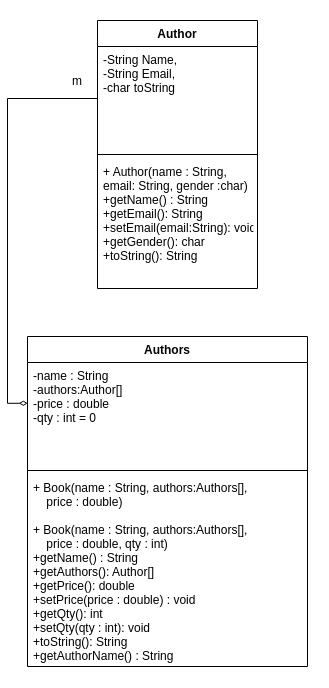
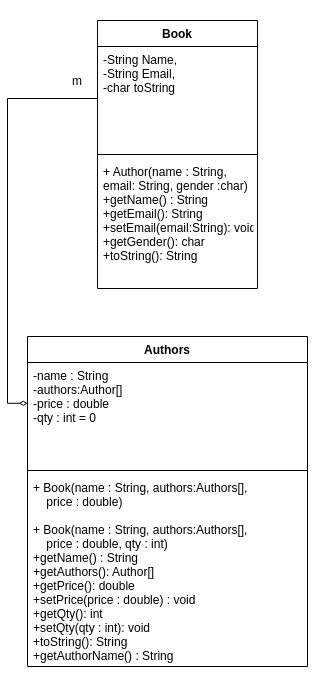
node "Author": label "Author" -> "Book"
